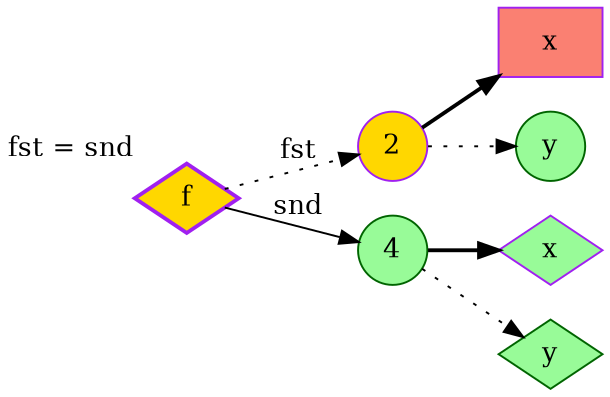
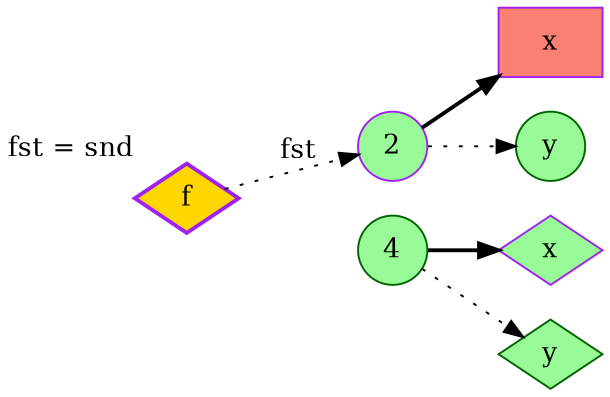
node "2": fillcolor gold -> palegreen
edge "f fst = snd" -> "4": removed, label "snd"
